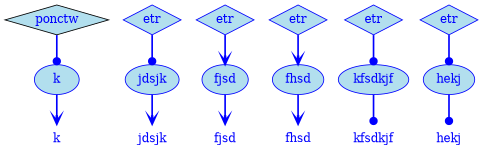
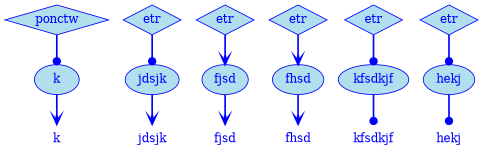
node "ponctw": color black -> blue
